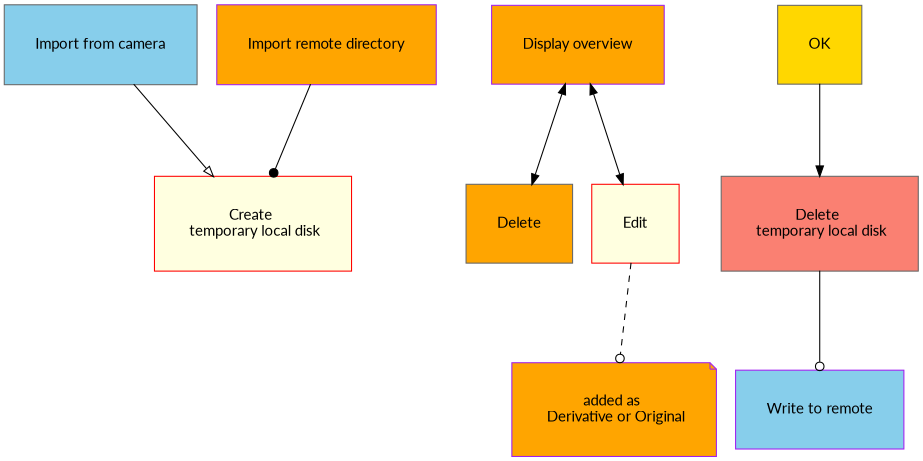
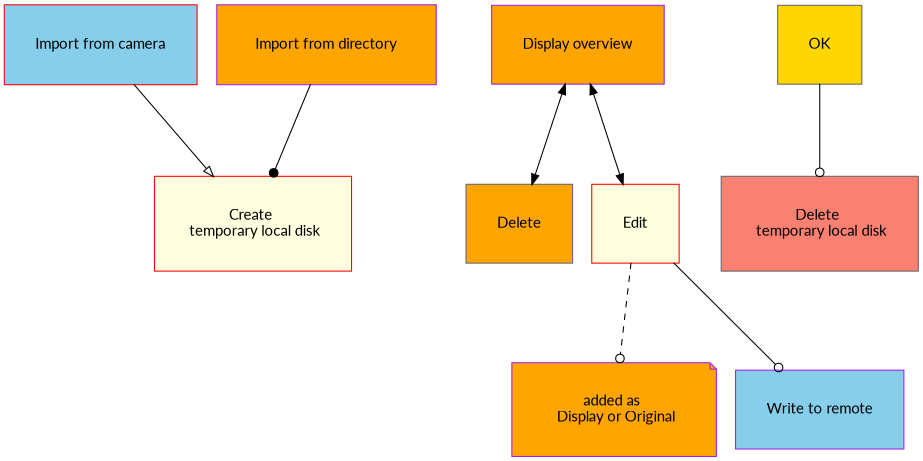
node "Import from camera": color gray40 -> red
node "Import remote directory": label "Import remote directory" -> "Import from directory"
edge "OK" -> "Delete temporary local disk": arrowhead normal -> odot
edge "Delete temporary local disk" -> "Write to remote": now "Edit" -> "Write to remote"
node "added as Derivative or Original": label "added as Derivative or Original" -> "added as Display or Original"
